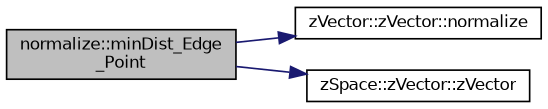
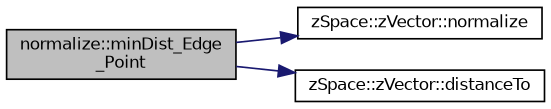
node "zVector::zVector::normalize": label "zVector::zVector::normalize" -> "zSpace::zVector::normalize"
node "zSpace::zVector::zVector": label "zSpace::zVector::zVector" -> "zSpace::zVector::distanceTo"
